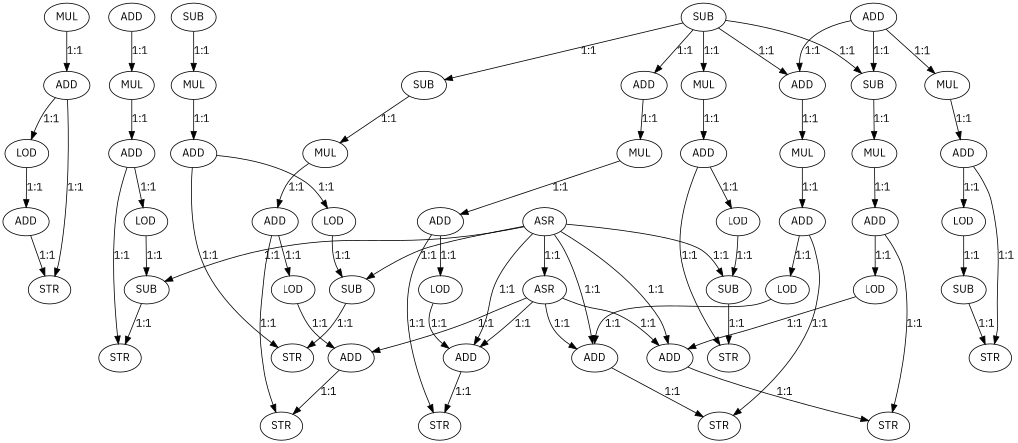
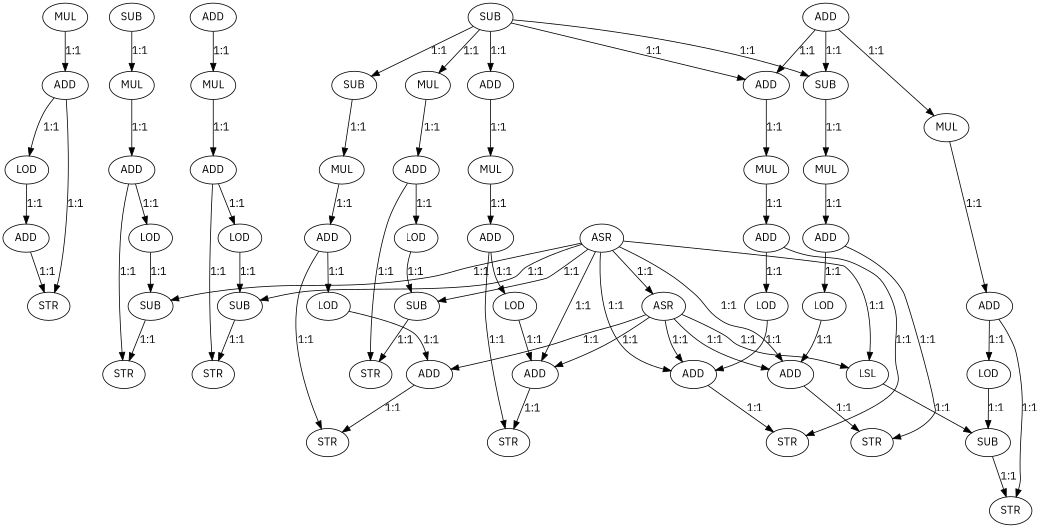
node "LSL": added
